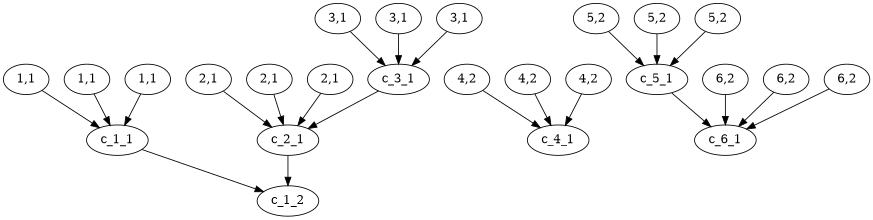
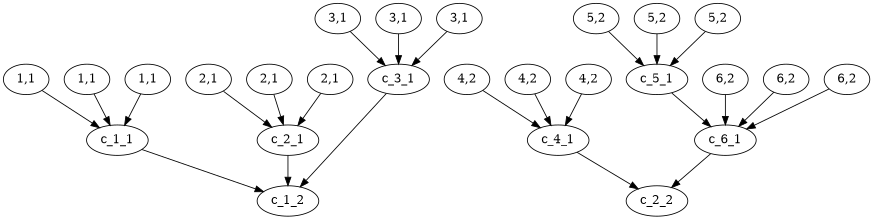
edge "c_3_1" -> "c_2_1": now "c_3_1" -> "c_1_2"
node "c_2_2": added
